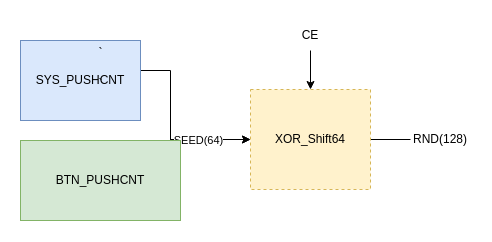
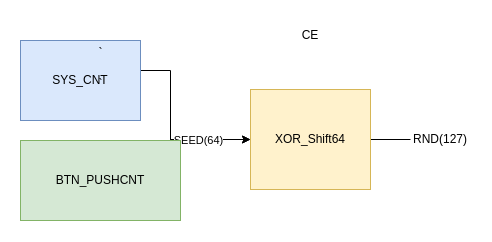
edge "CE" -> "XOR_Shift64": removed
node "SYS_PUSHCNT": label "SYS_PUSHCNT" -> "SYS_CNT"
node "XOR_Shift64": style dashed -> solid
node "RND(128)": label "RND(128)" -> "RND(127)"
